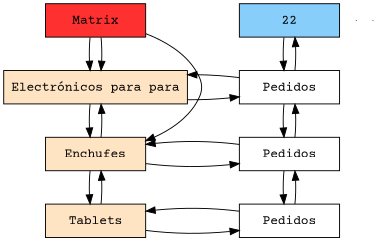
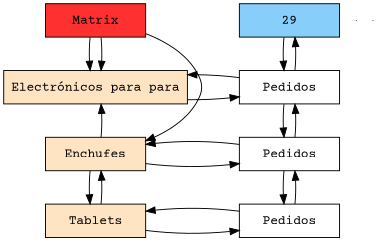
node "22": label "22" -> "29"
edge "Electrónicos para para" -> "Enchufes": removed
